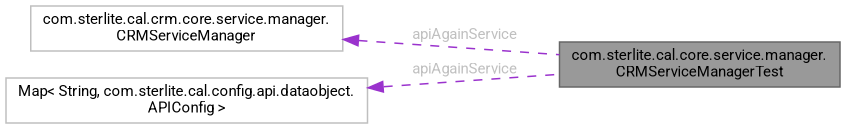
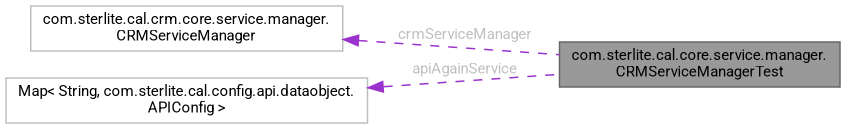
edge "com.sterlite.cal.core.service.manager. CRMServiceManagerTest" -> "com.sterlite.cal.crm.core.service.manager. CRMServiceManager": label " apiAgainService" -> " crmServiceManager"
